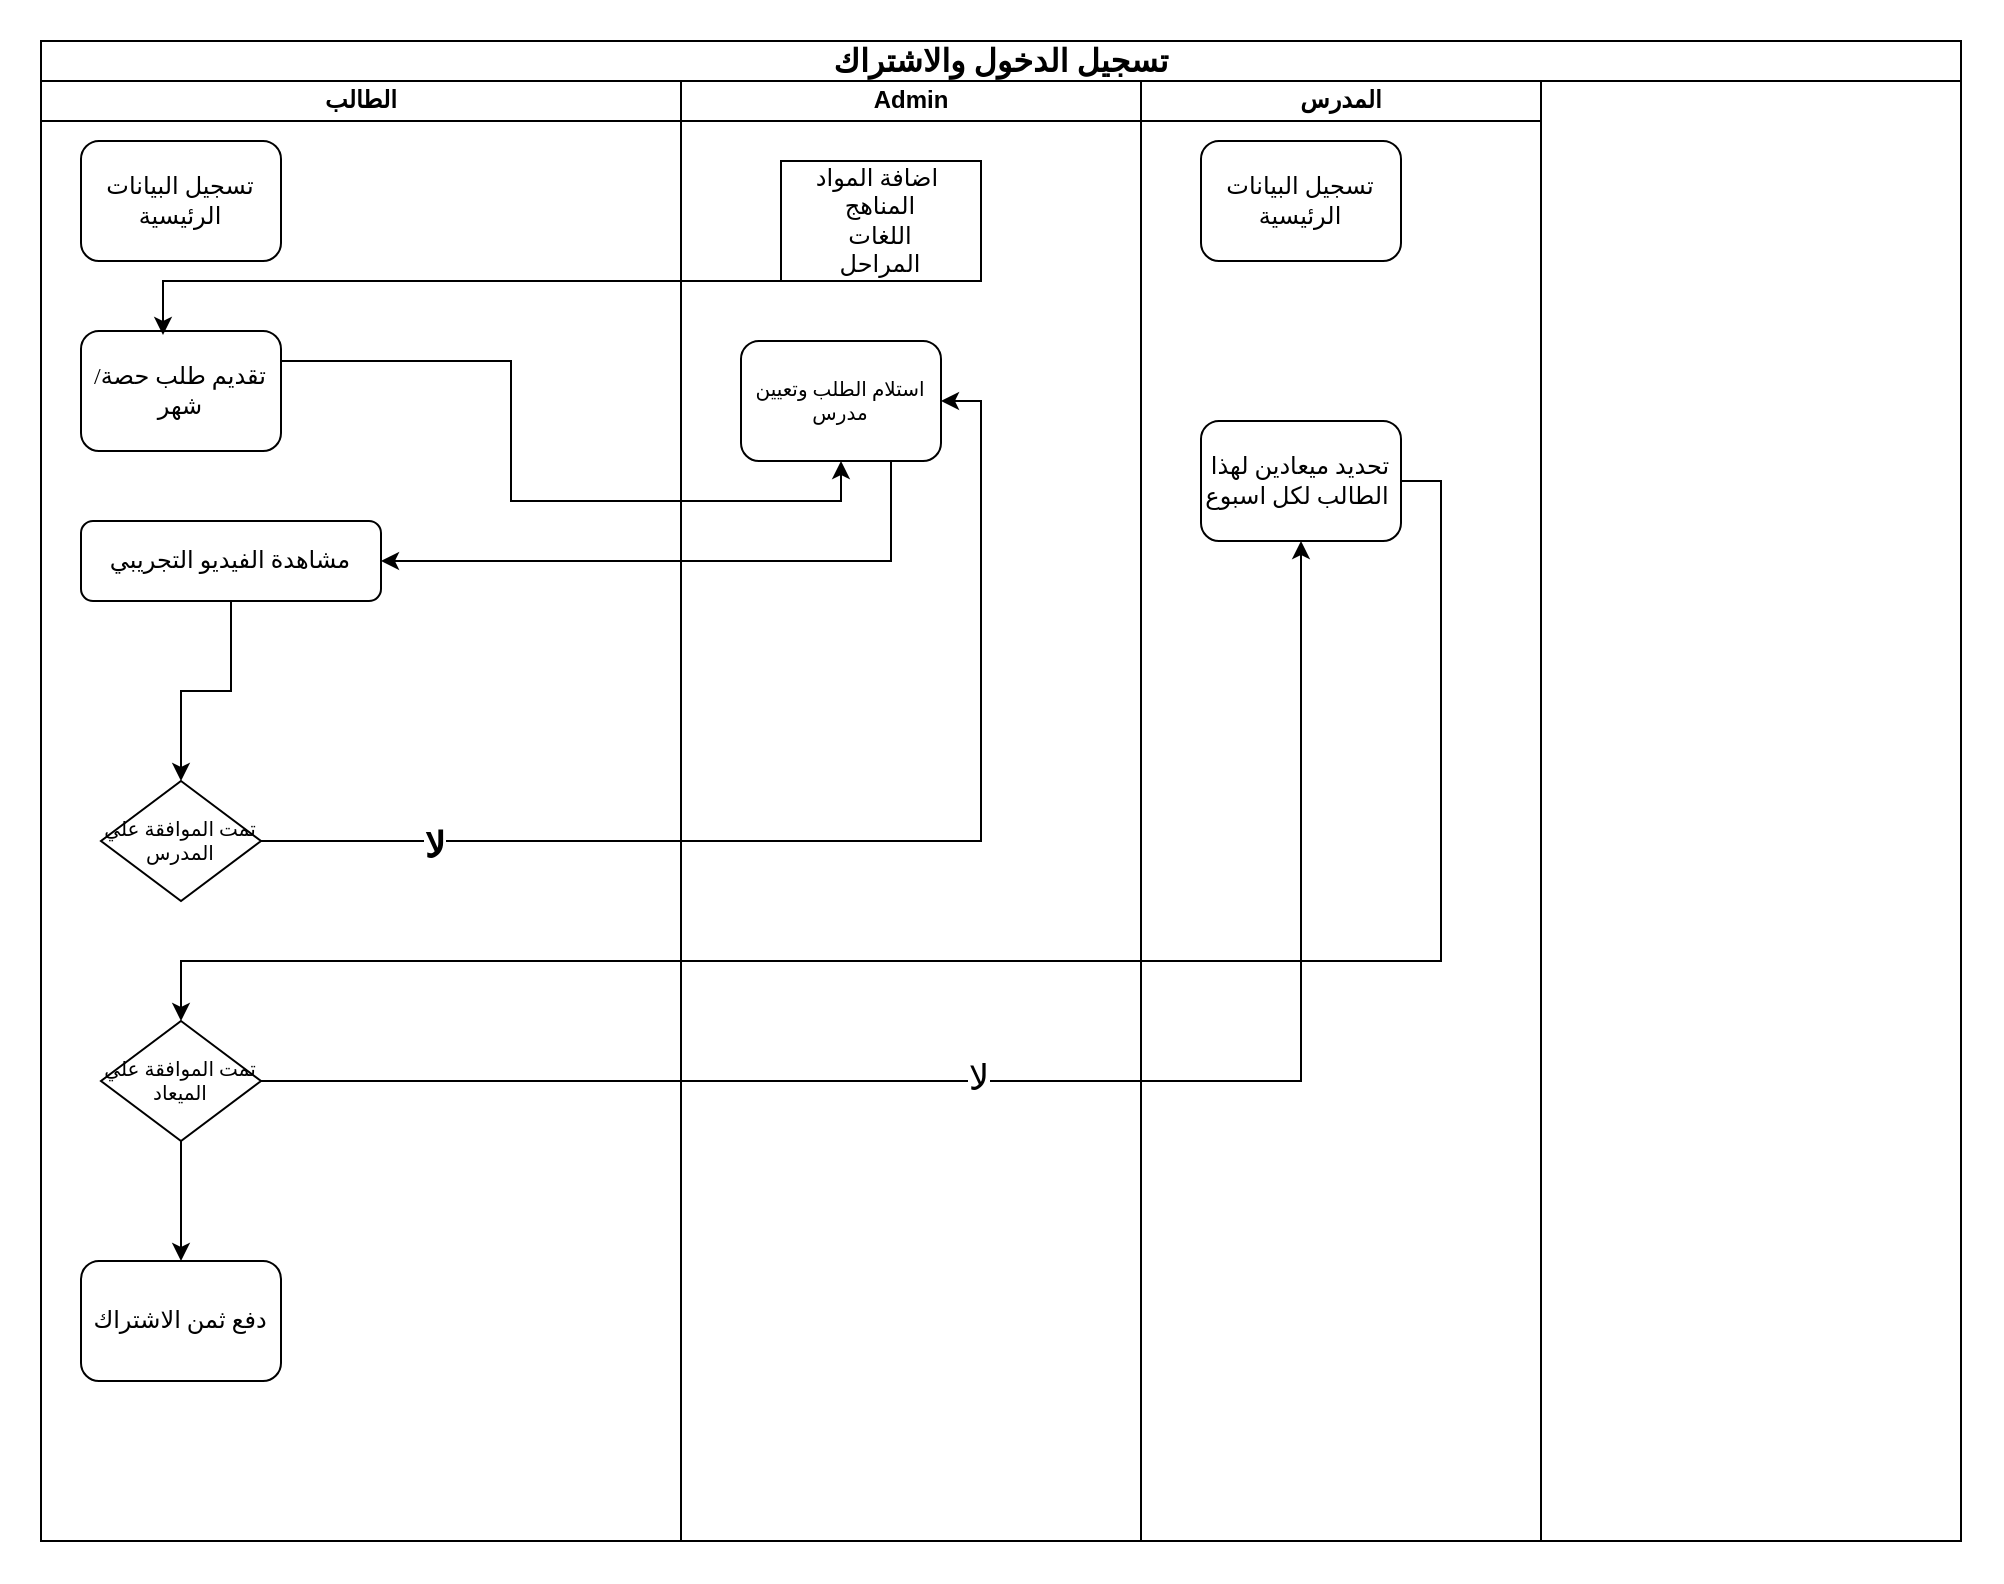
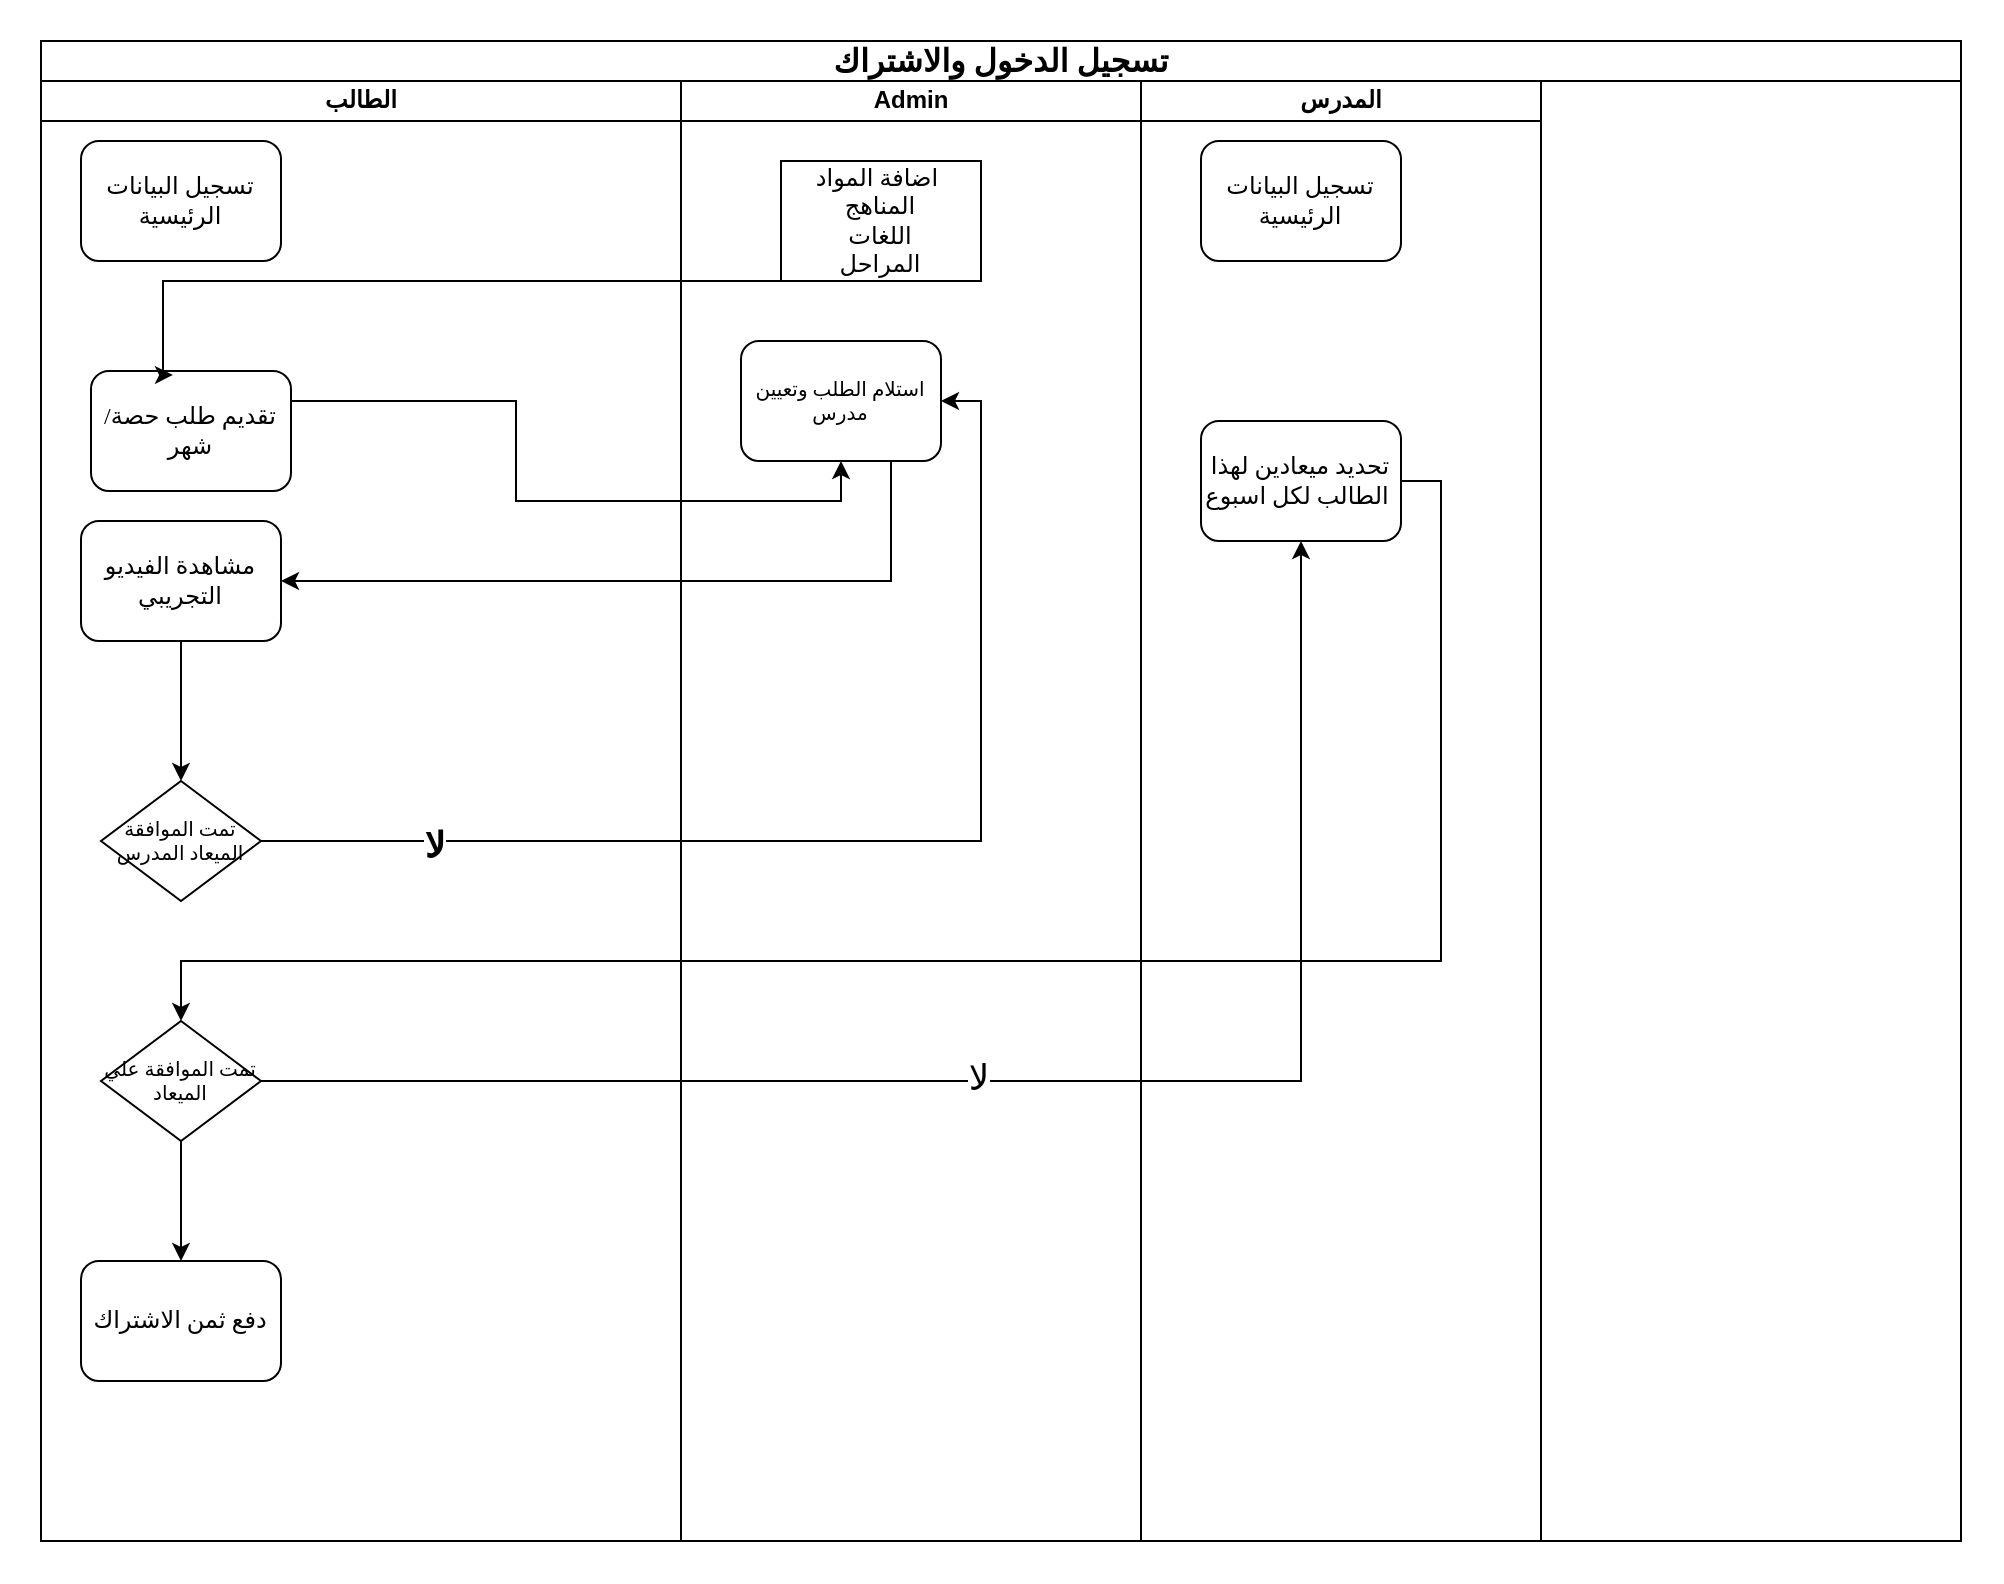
node "تقديم طلب حصة/شهر": moved (181, 391) -> (191, 431)
node "مشاهدة الفيديو التجريبي": size 300x80 -> 200x120
node "تمت الموافقة علي المدرس": label "تمت الموافقة علي المدرس" -> "تمت الموافقة الميعاد المدرس"
